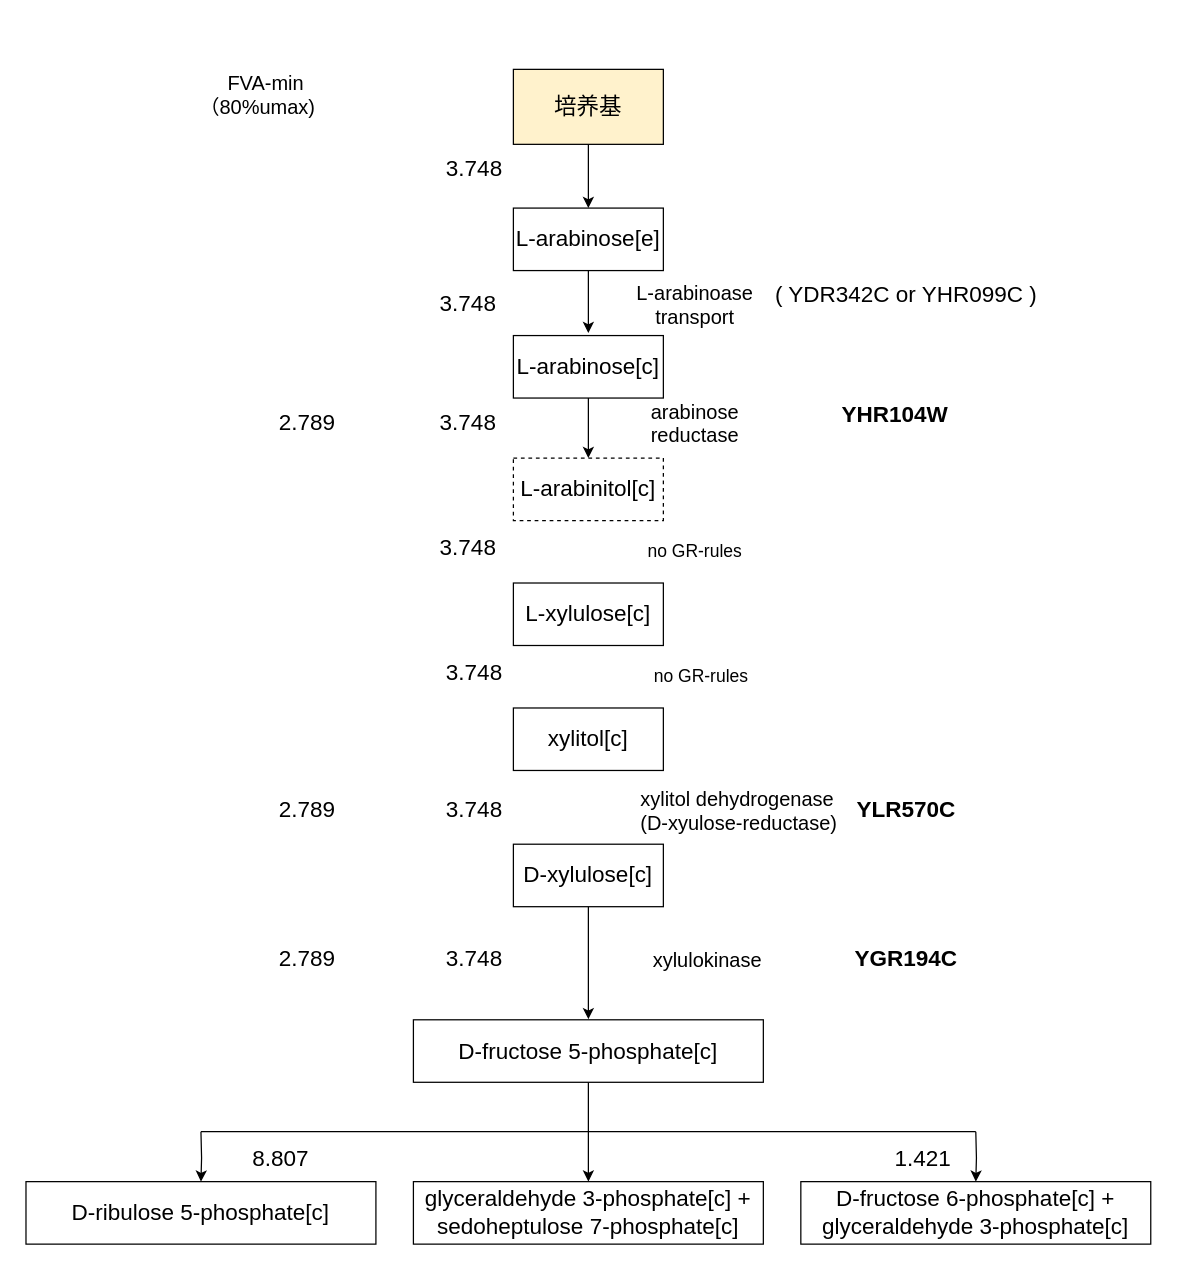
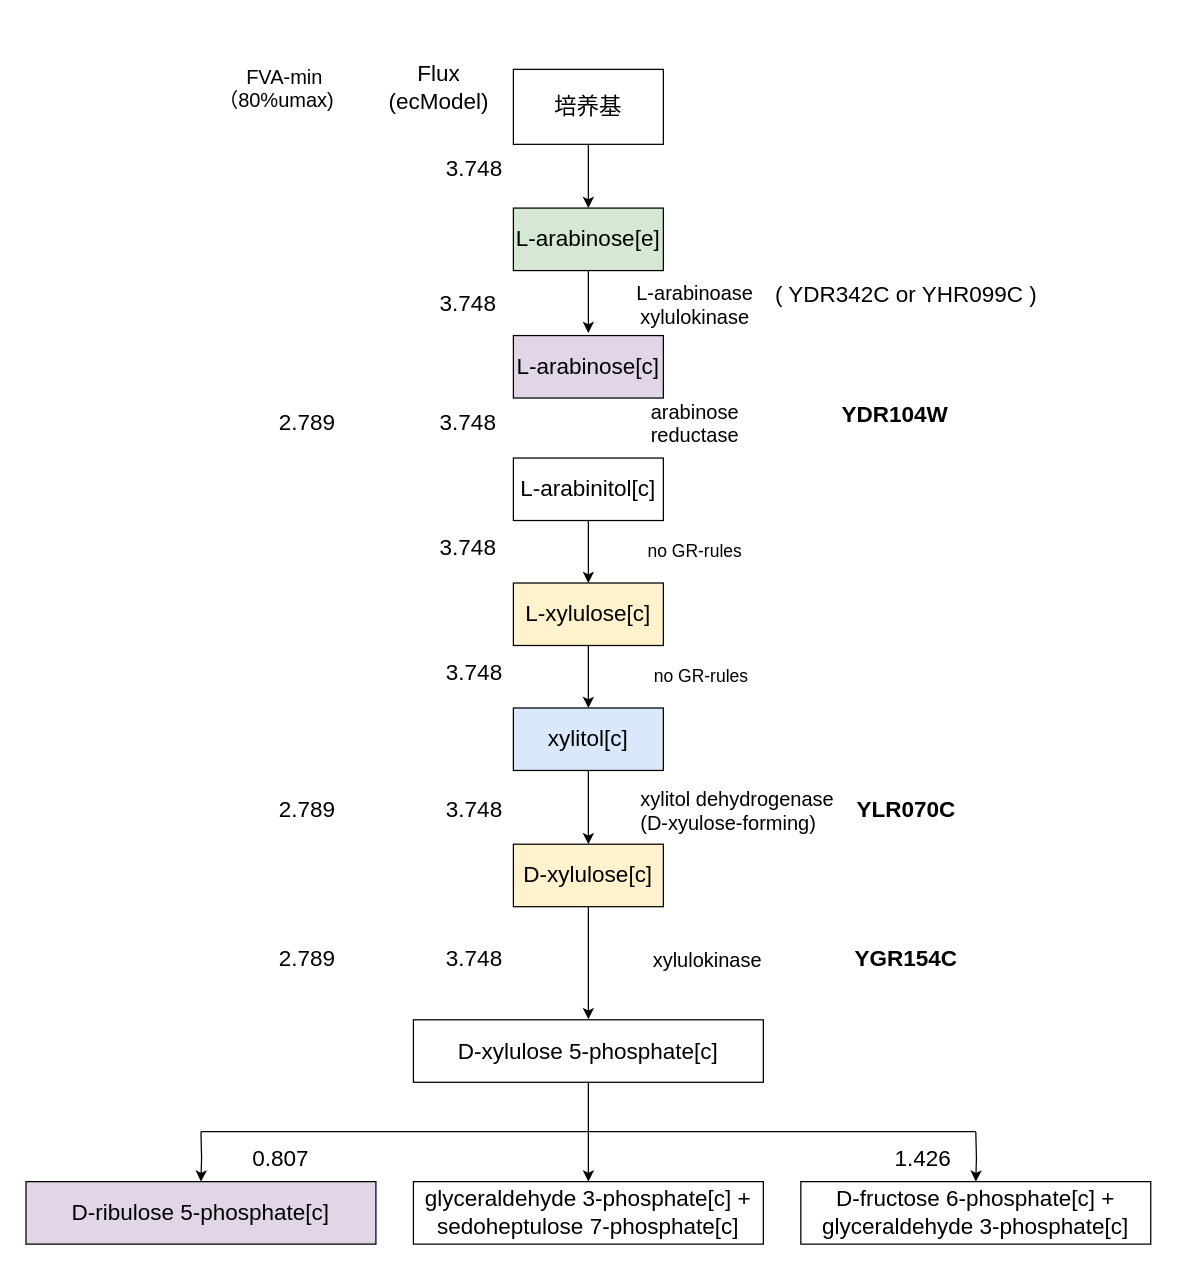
node "FVA-min （80%umax)": moved (257, 82) -> (276, 76)
node "Flux (ecModel)": added
node "培养基": fillcolor #fff2cc -> #ffffff
node "L-arabinose[e]": fillcolor #ffffff -> #d5e8d4
node "L-arabinoase transport": label "L-arabinoase transport" -> "L-arabinoase xylulokinase"
node "L-arabinose[c]": fillcolor #ffffff -> #e1d5e7
node "YHR104W": label "YHR104W" -> "YDR104W"
edge "L-arabinose[c]" -> "L-arabinitol[c]": removed
node "L-arabinitol[c]": style dashed -> solid
edge "L-arabinitol[c]" -> "L-xylulose[c]": added
node "L-xylulose[c]": fillcolor #ffffff -> #fff2cc
edge "L-xylulose[c]" -> "xylitol[c]": added
node "xylitol[c]": fillcolor #ffffff -> #dae8fc
node "xylitol dehydrogenase (D-xyulose-reductase)": label "xylitol dehydrogenase (D-xyulose-reductase)" -> "xylitol dehydrogenase (D-xyulose-forming)"
node "YLR570C": label "YLR570C" -> "YLR070C"
edge "xylitol[c]" -> "D-xylulose[c]": added
node "D-xylulose[c]": fillcolor #ffffff -> #fff2cc
node "YGR194C": label "YGR194C" -> "YGR154C"
node "D-fructose 5-phosphate[c]": label "D-fructose 5-phosphate[c]" -> "D-xylulose 5-phosphate[c]"
node "8.807": label "8.807" -> "0.807"
node "1.421": label "1.421" -> "1.426"
node "D-ribulose 5-phosphate[c]": fillcolor #ffffff -> #e1d5e7
